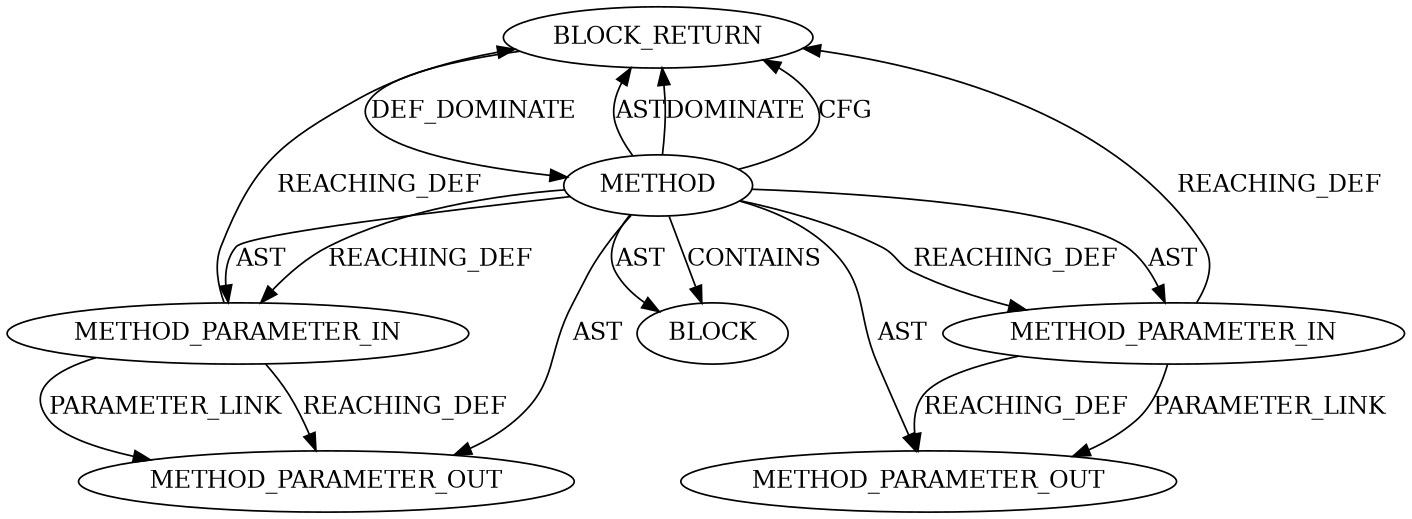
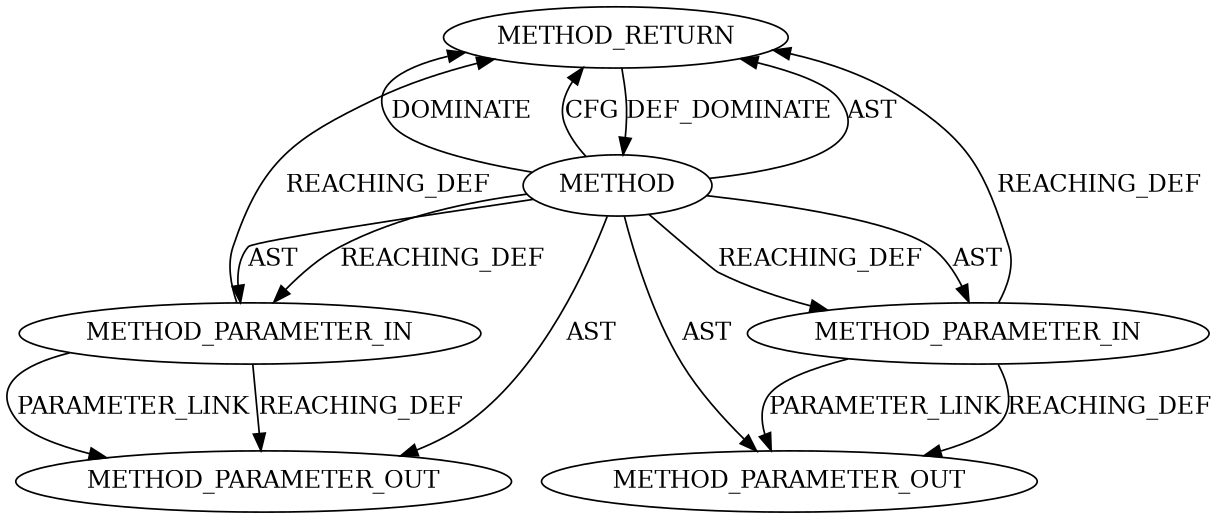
node "BLOCK_RETURN": label "BLOCK_RETURN" -> "METHOD_RETURN"
node "BLOCK": removed
